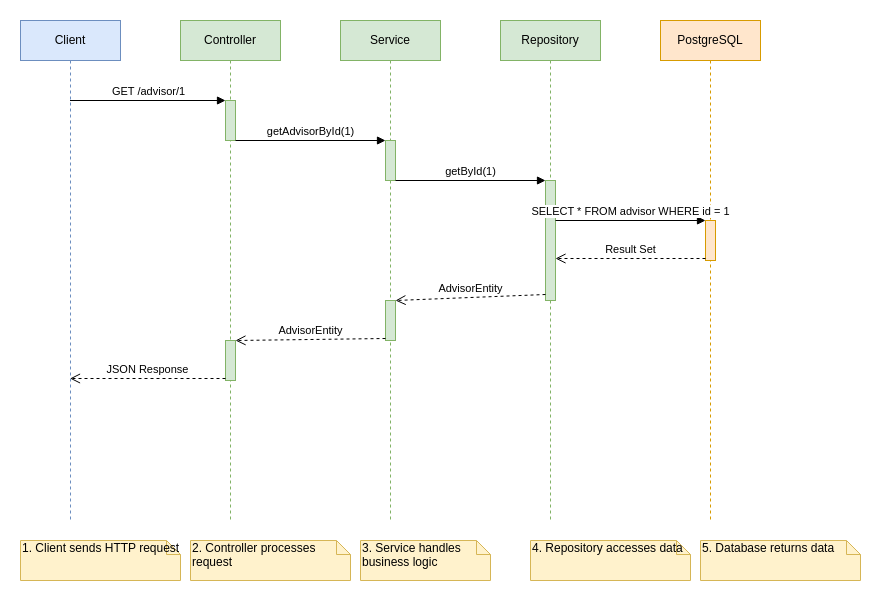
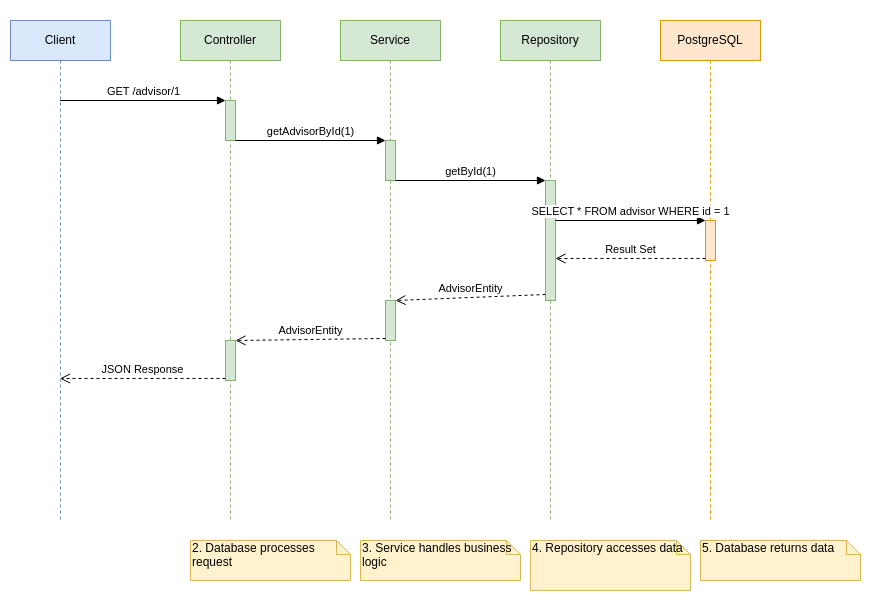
node "Client": moved (71, 271) -> (61, 271)
node "2. Controller processes request": label "2. Controller processes request" -> "2. Database processes request"
node "1. Client sends HTTP request": removed
node "3. Service handles business logic": size 130x40 -> 160x40
node "4. Repository accesses data": size 160x40 -> 160x50
